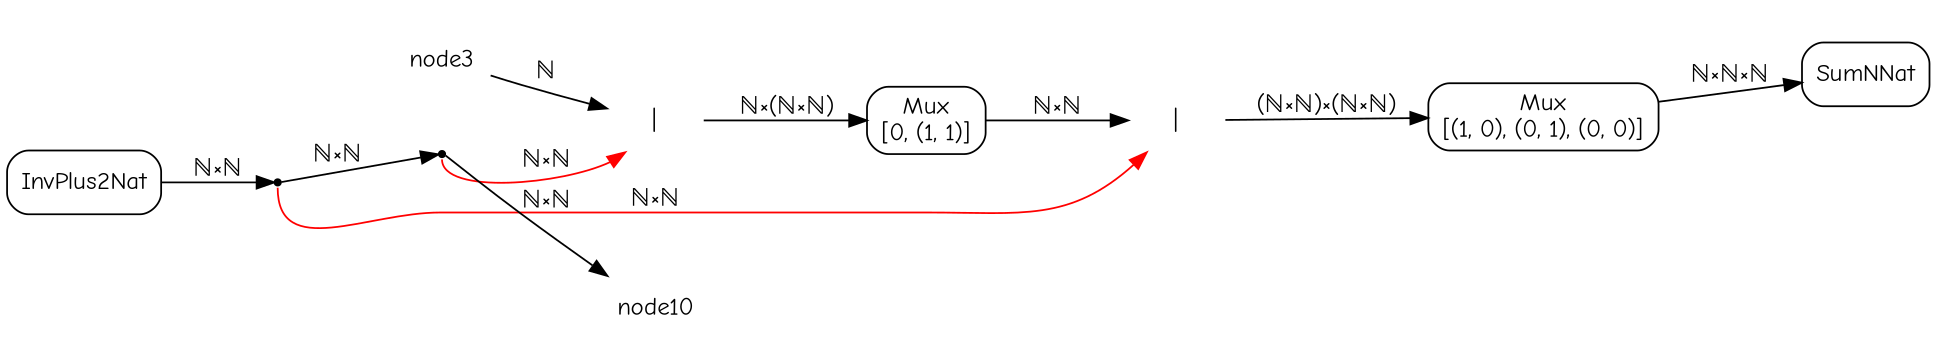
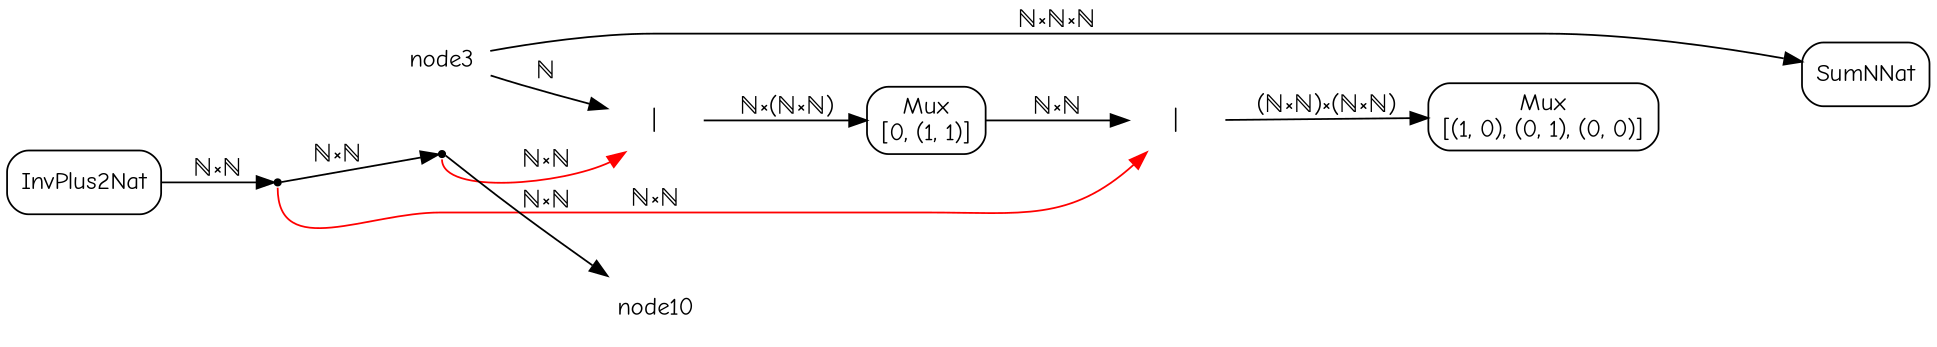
edge "Mux [(1, 0), (0, 1), (0, 0)]" -> "SumNNat": now "node3" -> "SumNNat"
